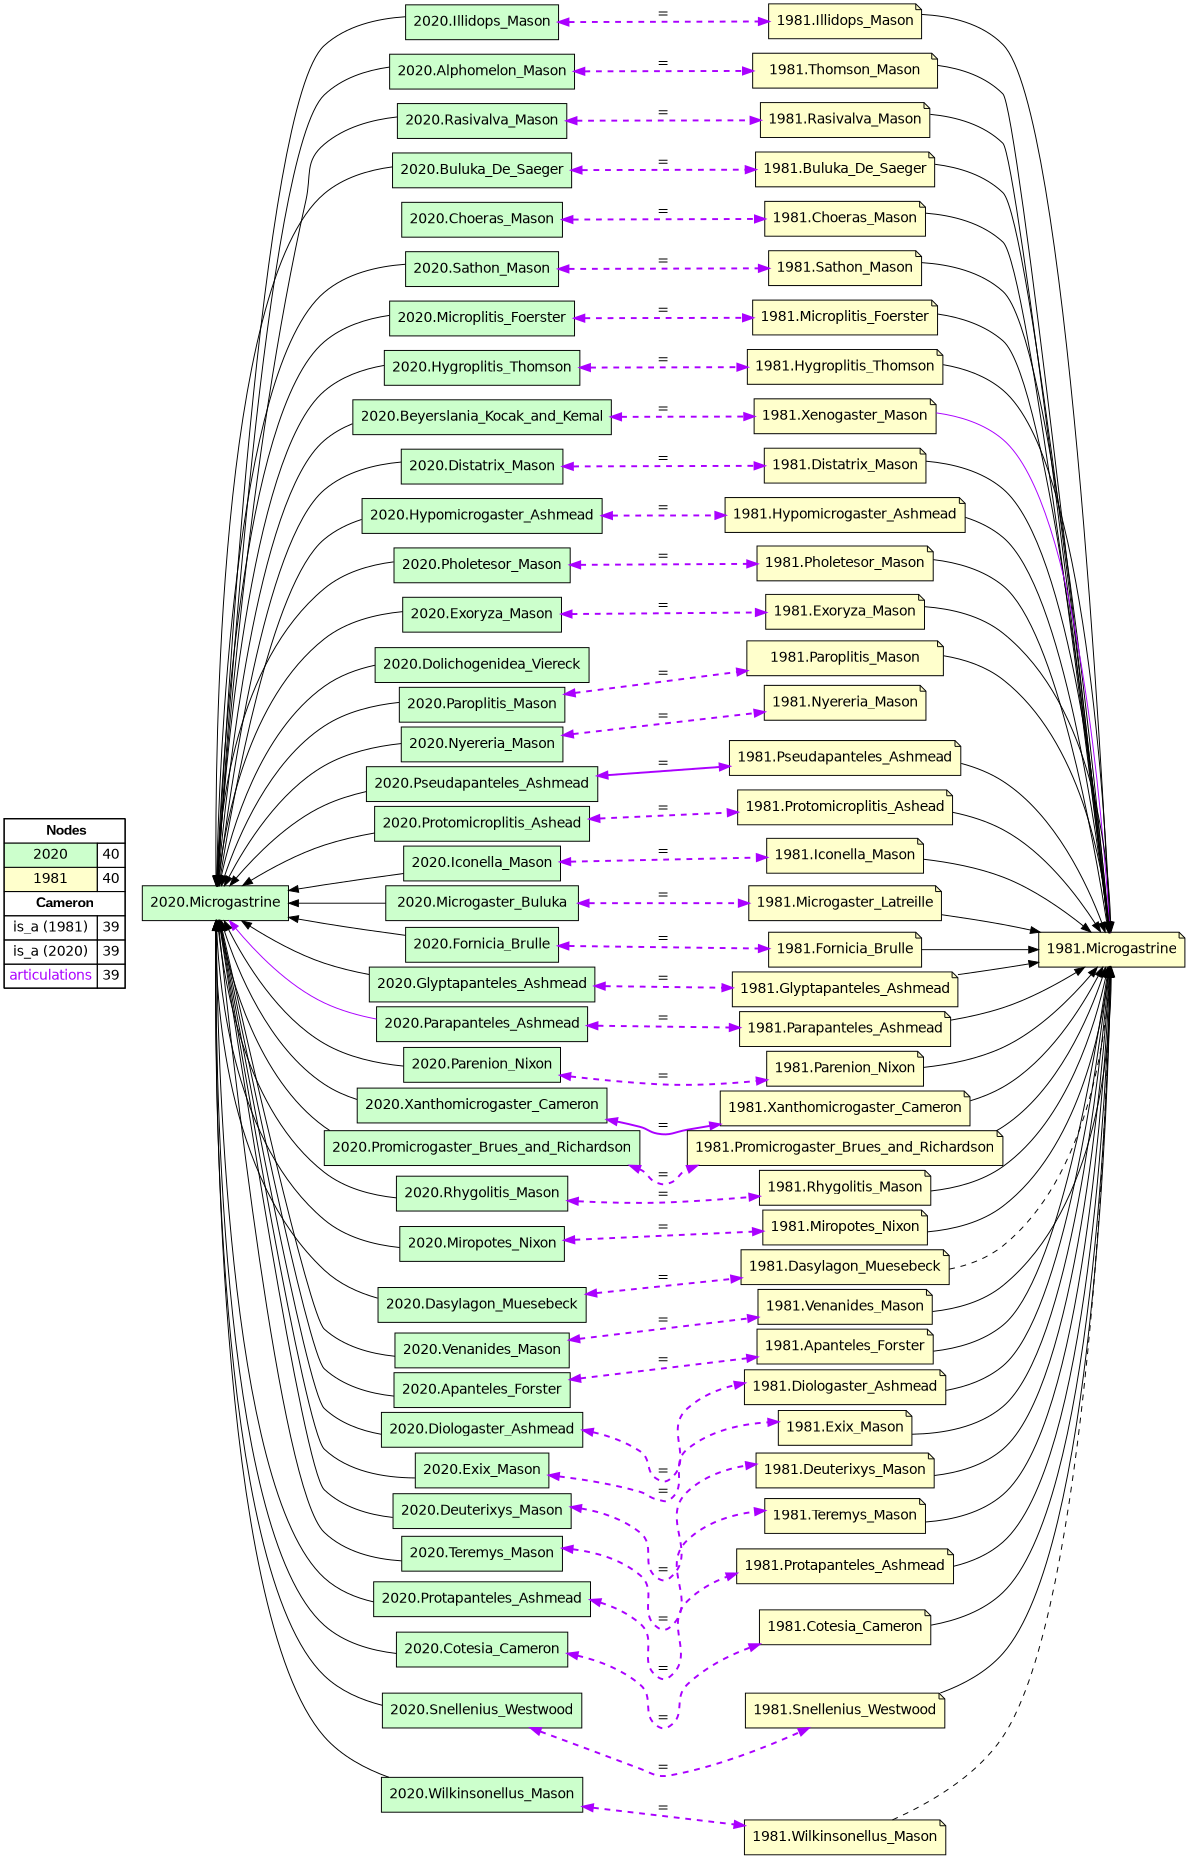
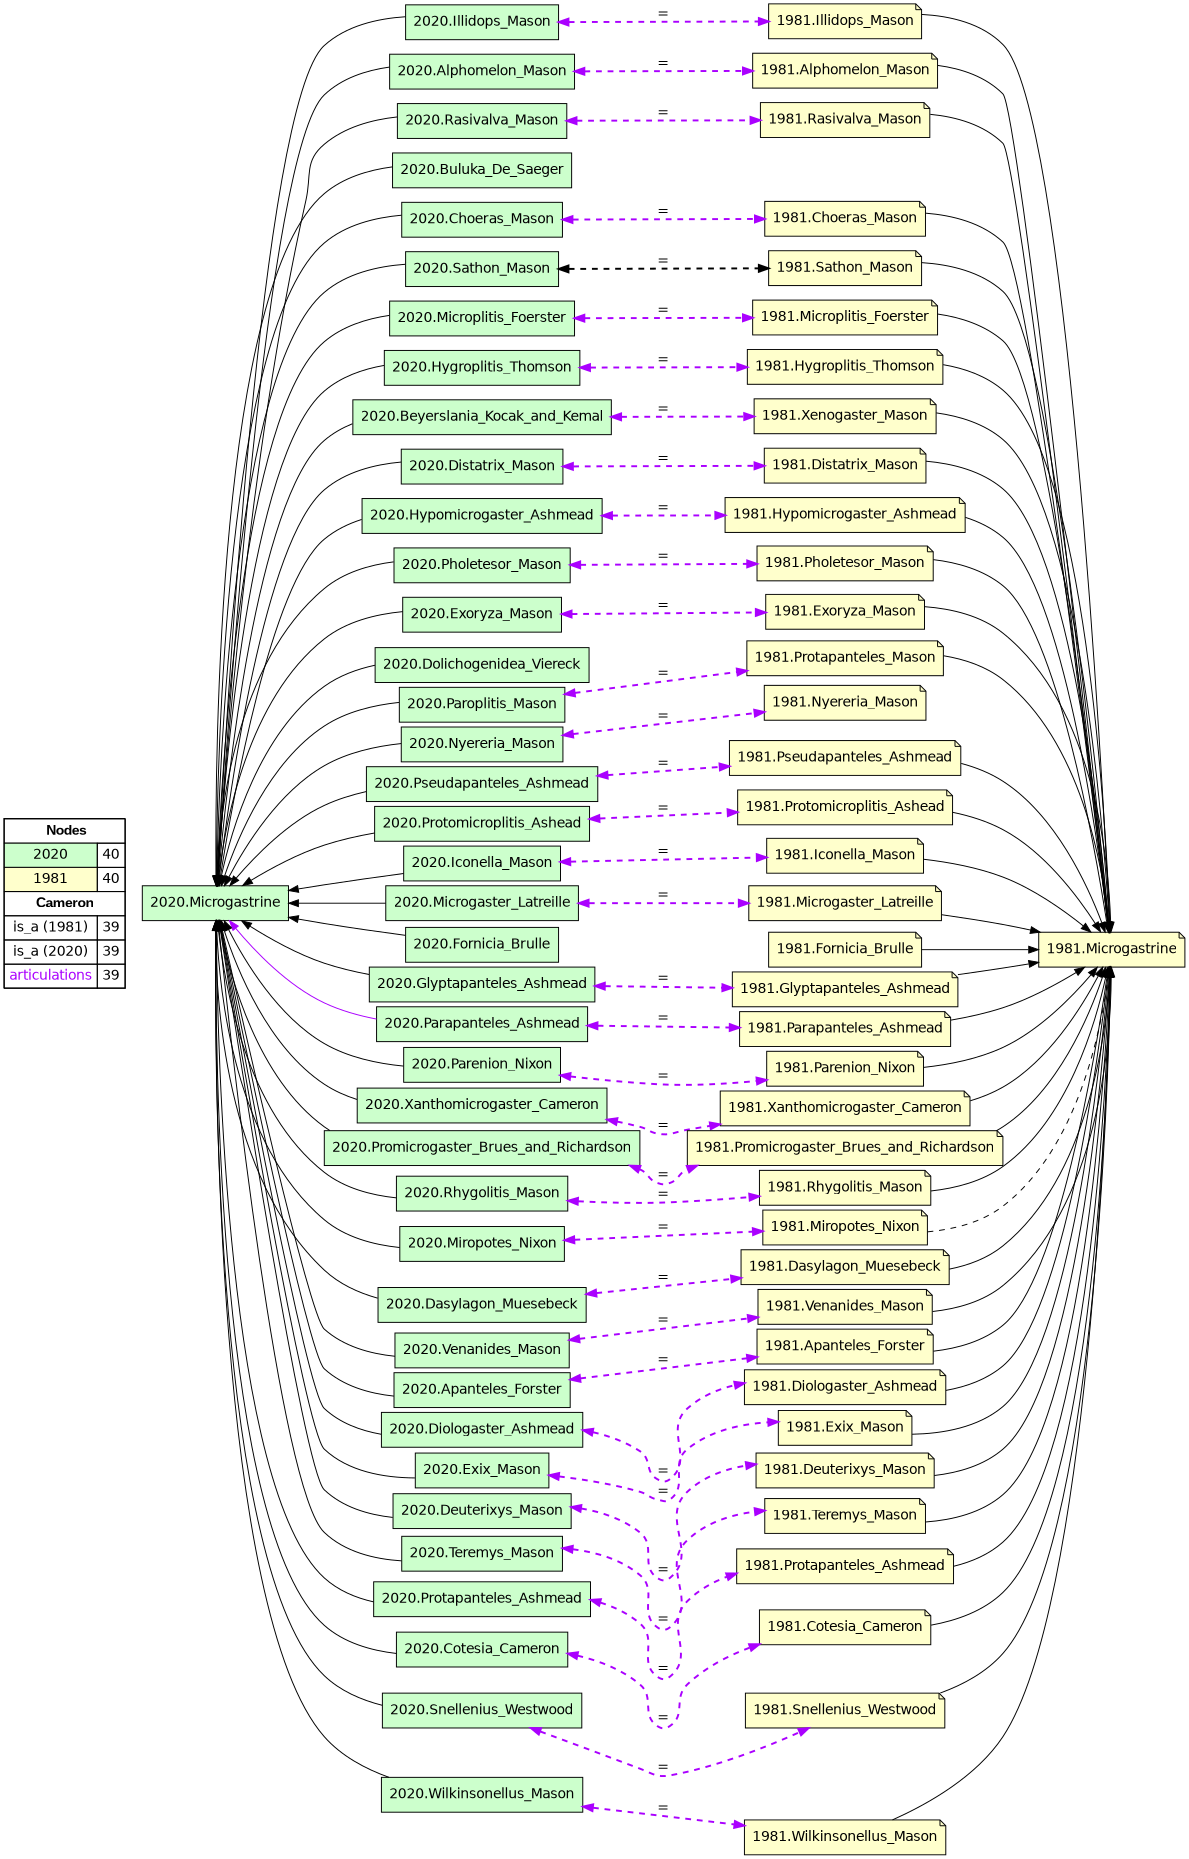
node "1981.Thomson_Mason": label "1981.Thomson_Mason" -> "1981.Alphomelon_Mason"
node "1981.Buluka_De_Saeger": removed
edge "1981.Sathon_Mason" -- "2020.Sathon_Mason": color #aa00ff -> #000000
edge "2020.Choeras_Mason" -> "2020.Microgastrine": added
edge "1981.Xenogaster_Mason" -> "1981.Microgastrine": color #aa00ff -> #000000
node "1981.Paroplitis_Mason": label "1981.Paroplitis_Mason" -> "1981.Protapanteles_Mason"
edge "1981.Pseudapanteles_Ashmead" -- "2020.Pseudapanteles_Ashmead": style solid -> dashed
node "2020.Microgaster_Buluka": label "2020.Microgaster_Buluka" -> "2020.Microgaster_Latreille"
edge "2020.Fornicia_Brulle" -- "1981.Fornicia_Brulle": removed, label "="
edge "2020.Xanthomicrogaster_Cameron" -- "1981.Xanthomicrogaster_Cameron": style solid -> dashed
edge "1981.Miropotes_Nixon" -> "1981.Microgastrine": style solid -> dashed
edge "1981.Dasylagon_Muesebeck" -> "1981.Microgastrine": style dashed -> solid
edge "1981.Wilkinsonellus_Mason" -> "1981.Microgastrine": style dashed -> solid
